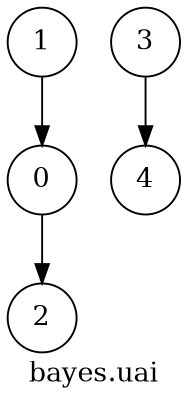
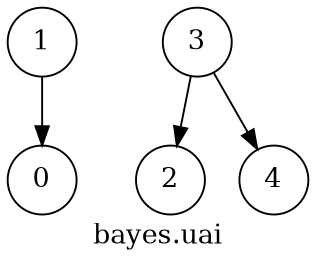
edge "0" -> "2": now "3" -> "2"
